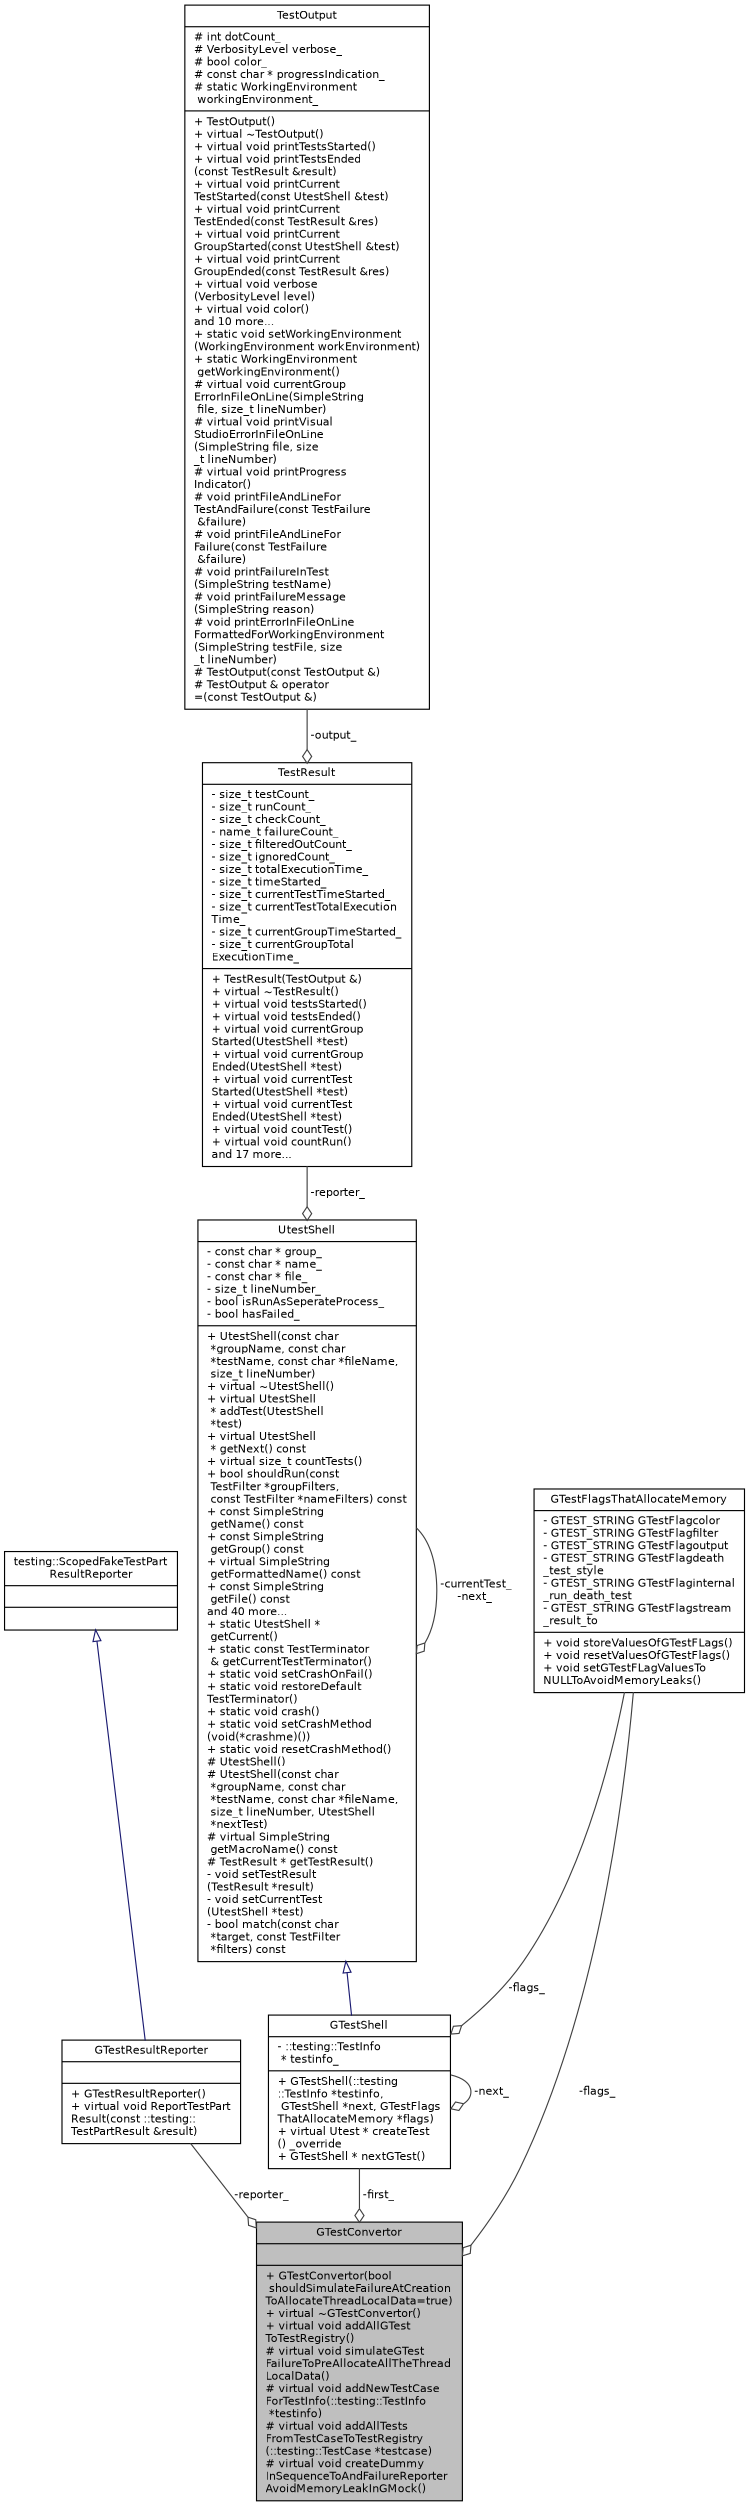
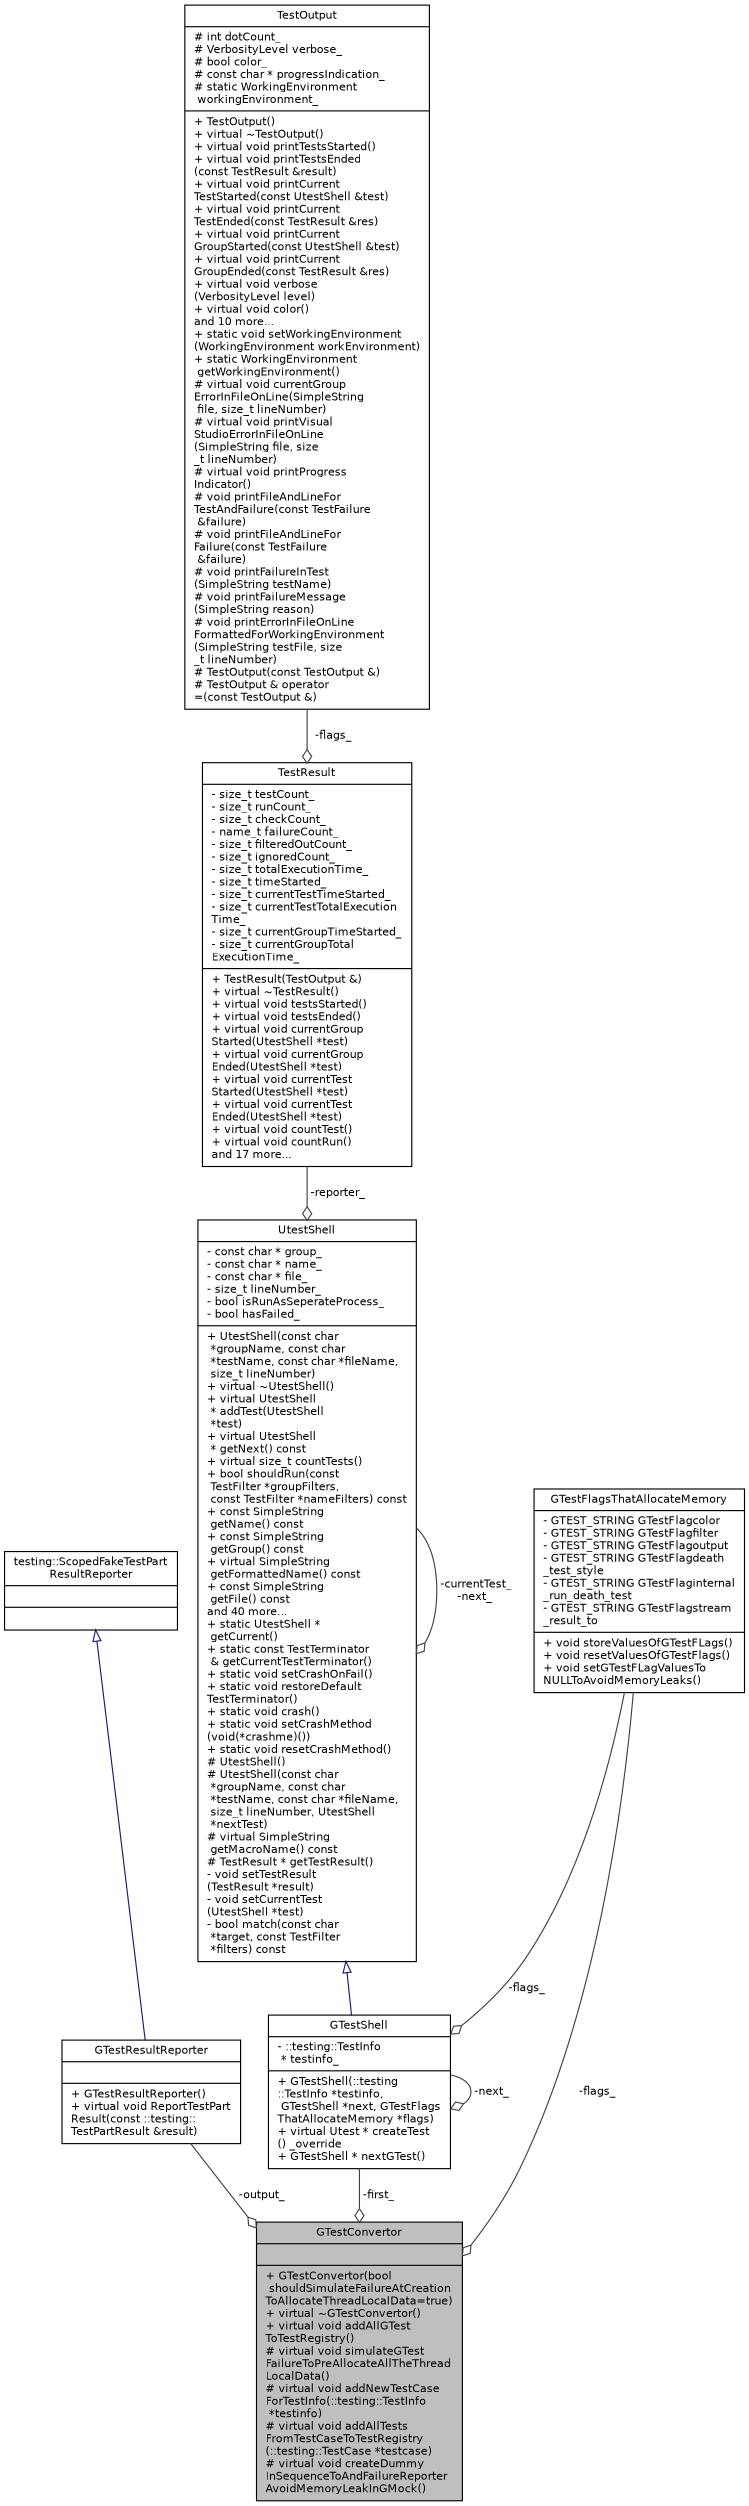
edge "TestOutput" -> "TestResult": label " -output_" -> " -flags_"
edge "GTestResultReporter" -> "GTestConvertor": label " -reporter_" -> " -output_"
